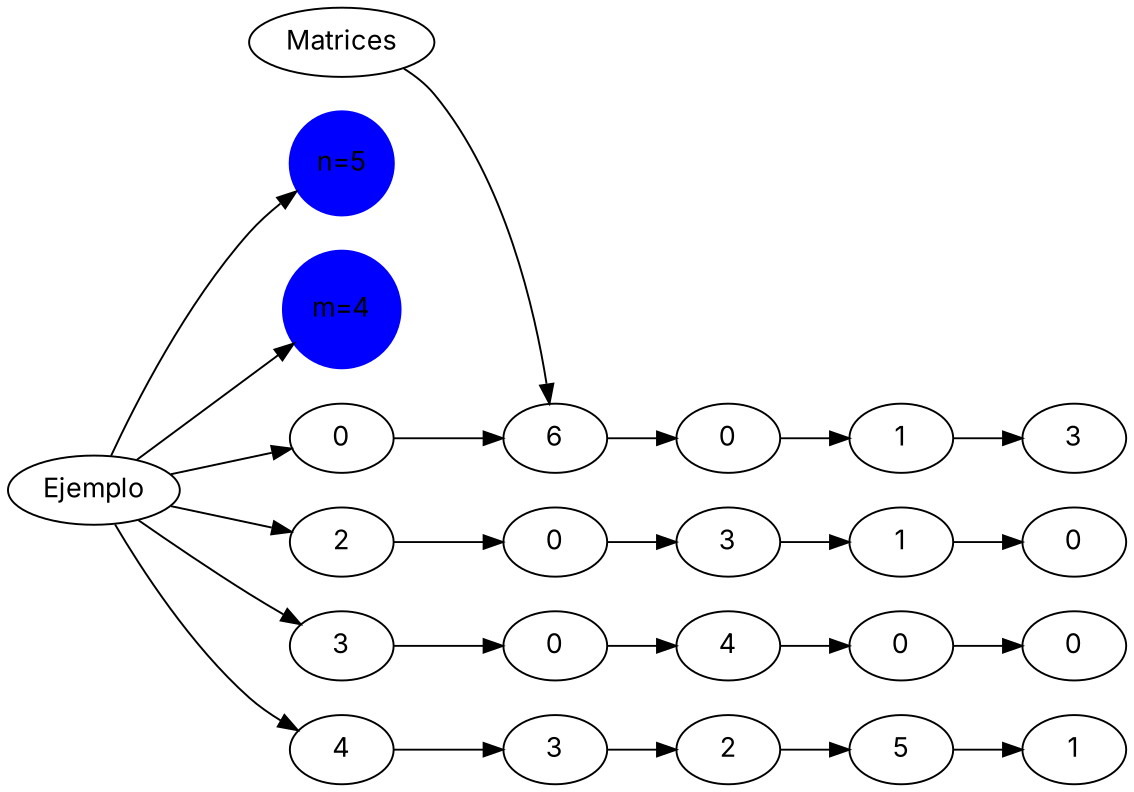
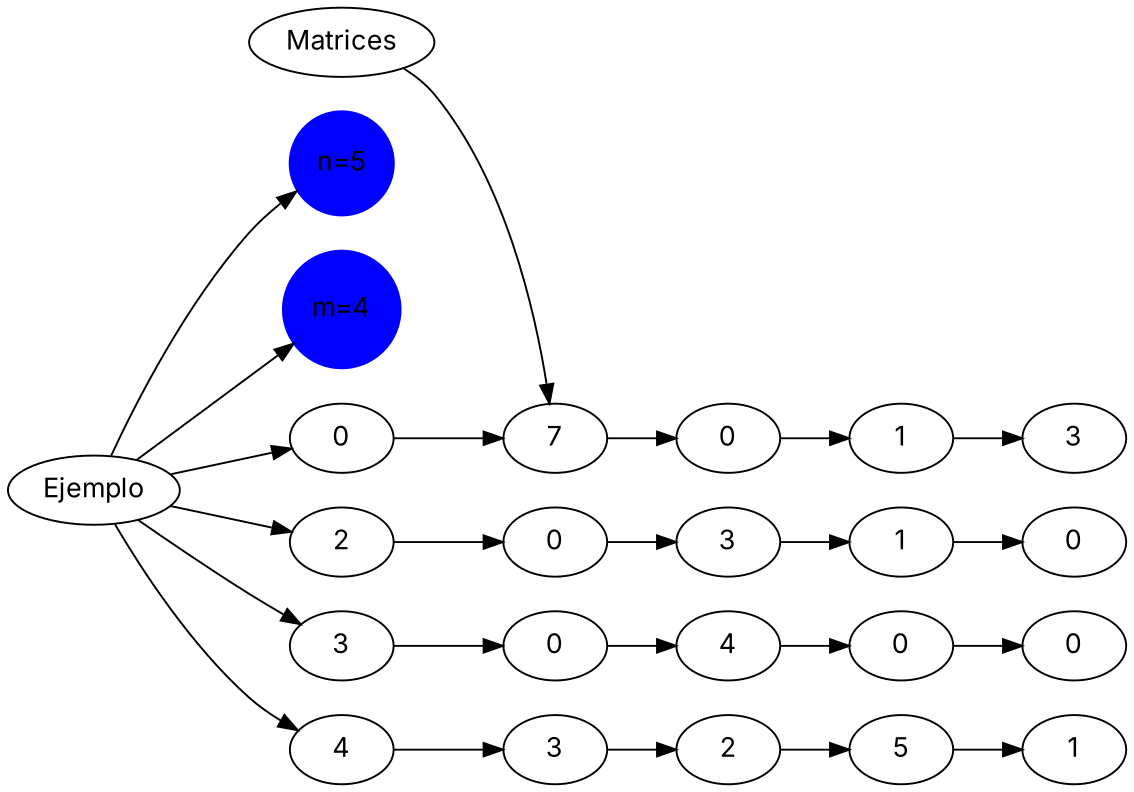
node "6": label "6" -> "7"
